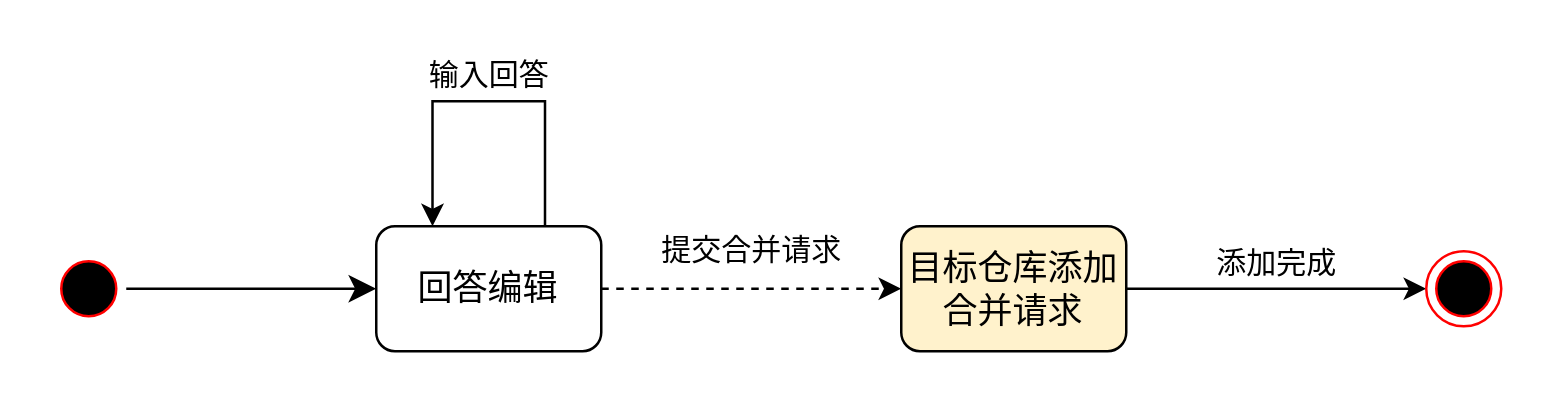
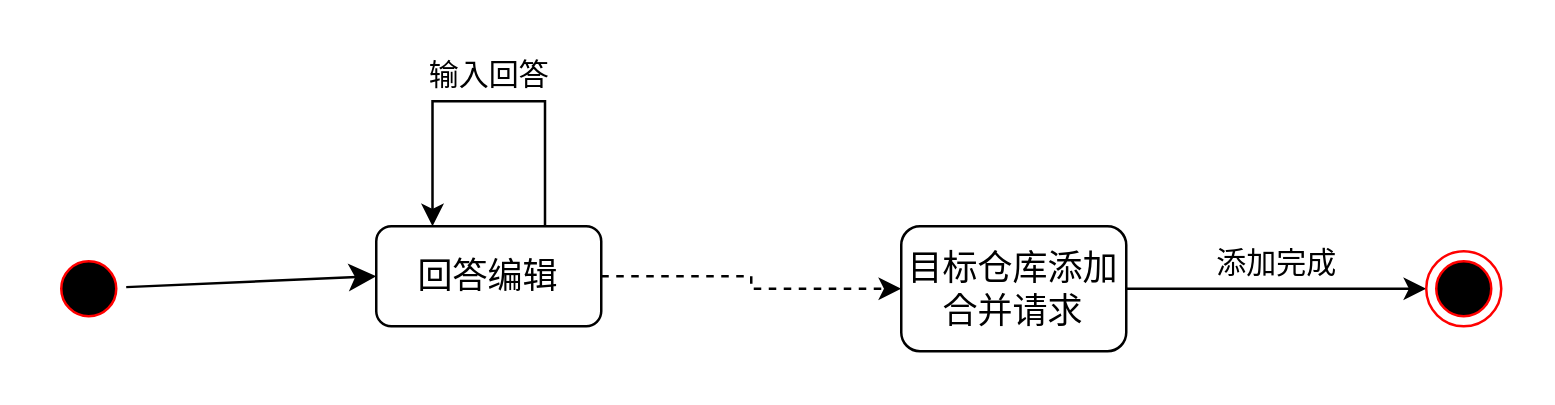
node "提交合并请求": removed
node "回答编辑": size 225x125 -> 225x100
node "目标仓库添加合并请求": fillcolor #fff2cc -> #ffffff
